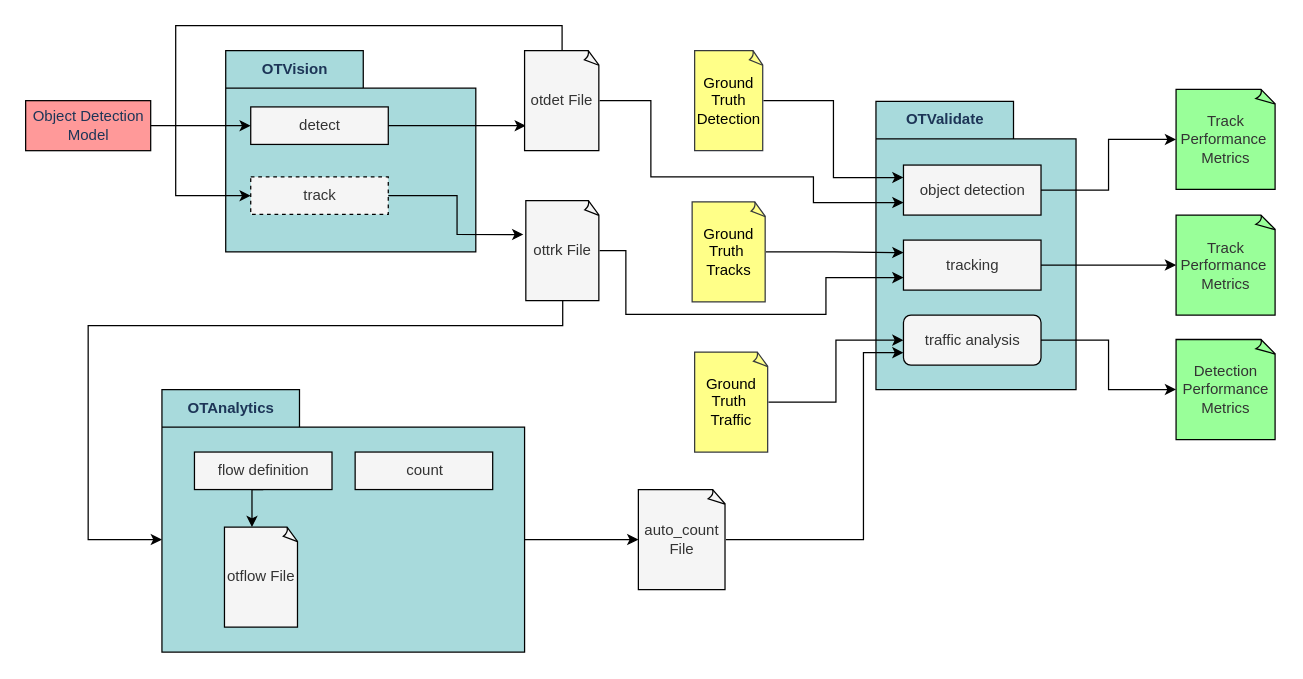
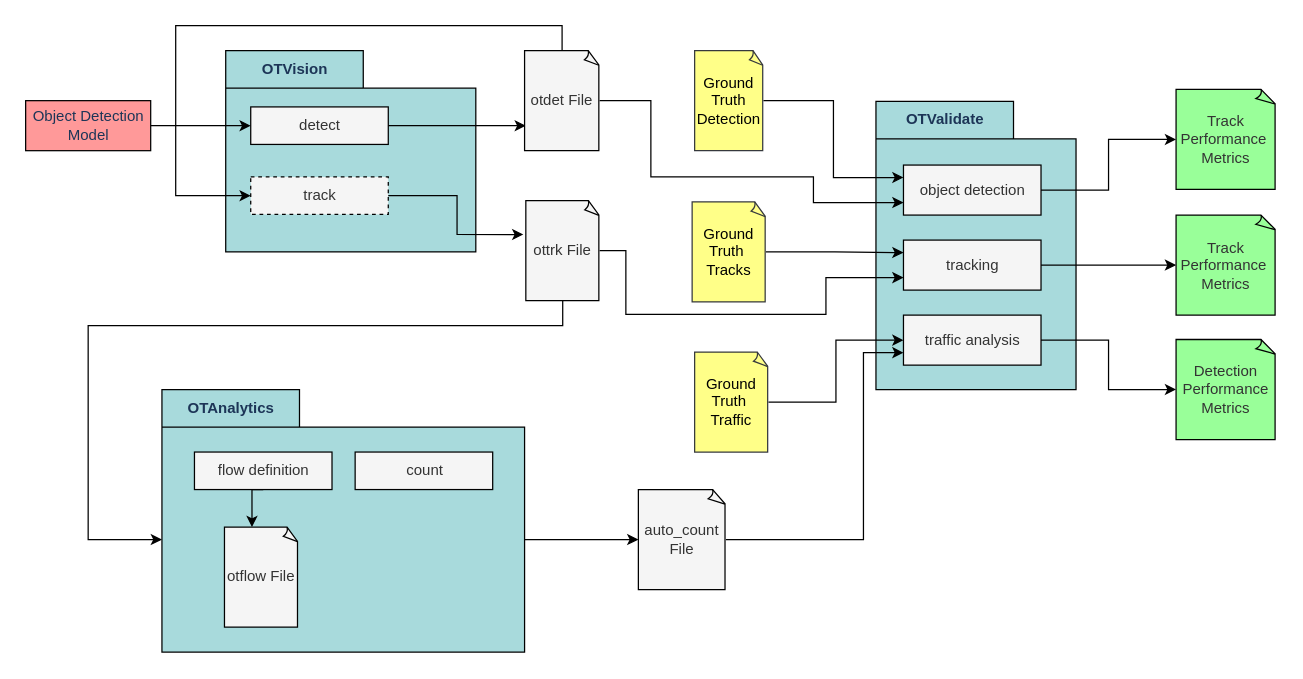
node "traffic analysis": shape rounded rectangle -> rectangle
